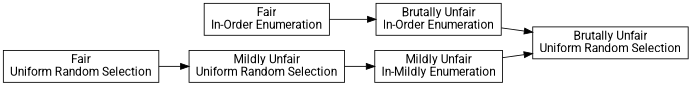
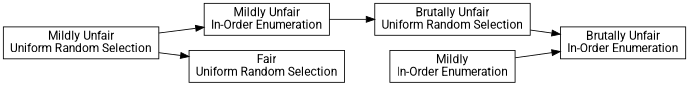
node "Fair In-Order Enumeration": label "Fair In-Order Enumeration" -> "Mildly In-Order Enumeration"
edge "Brutally Unfair In-Order Enumeration" -> "Brutally Unfair Uniform Random Selection": reversed
edge "Fair Uniform Random Selection" -> "Mildly Unfair Uniform Random Selection": reversed
node "Mildly Unfair In-Mildly Enumeration": label "Mildly Unfair In-Mildly Enumeration" -> "Mildly Unfair In-Order Enumeration"
